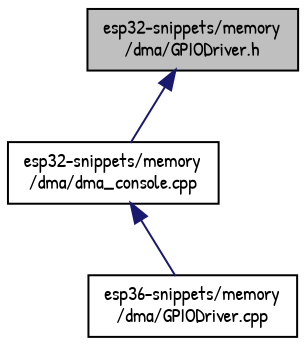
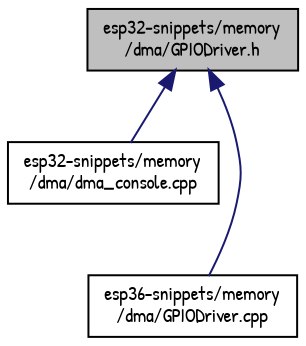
edge "esp36-snippets/memory /dma/GPIODriver.cpp" -> "esp32-snippets/memory /dma/dma_console.cpp": now "esp36-snippets/memory /dma/GPIODriver.cpp" -> "esp32-snippets/memory /dma/GPIODriver.h"
